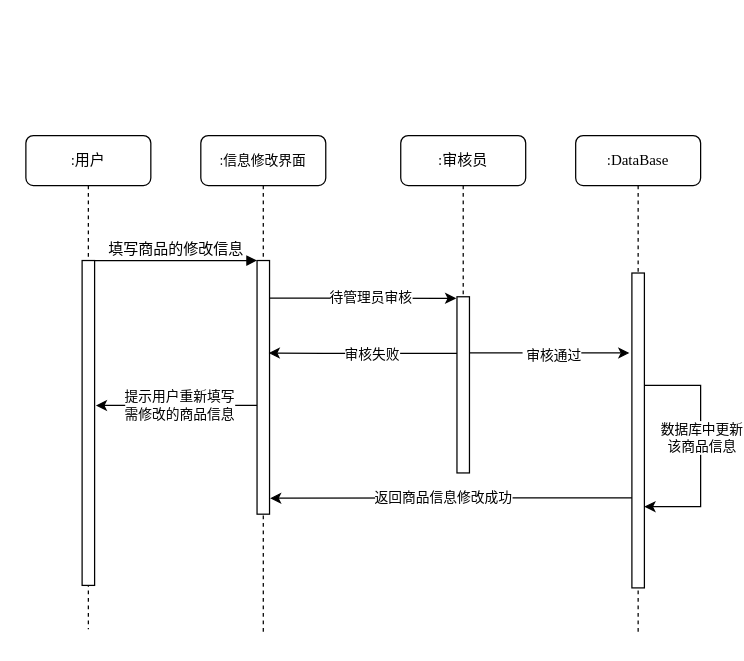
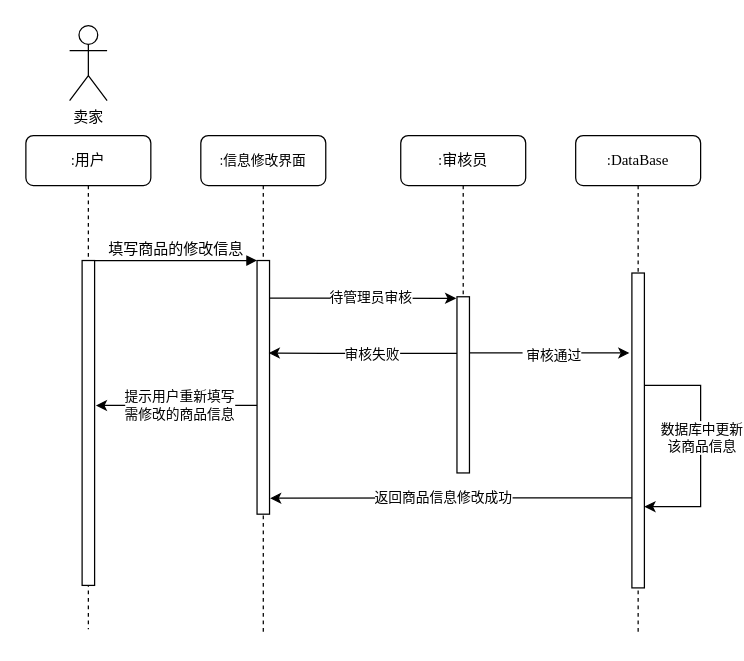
node "卖家": added
